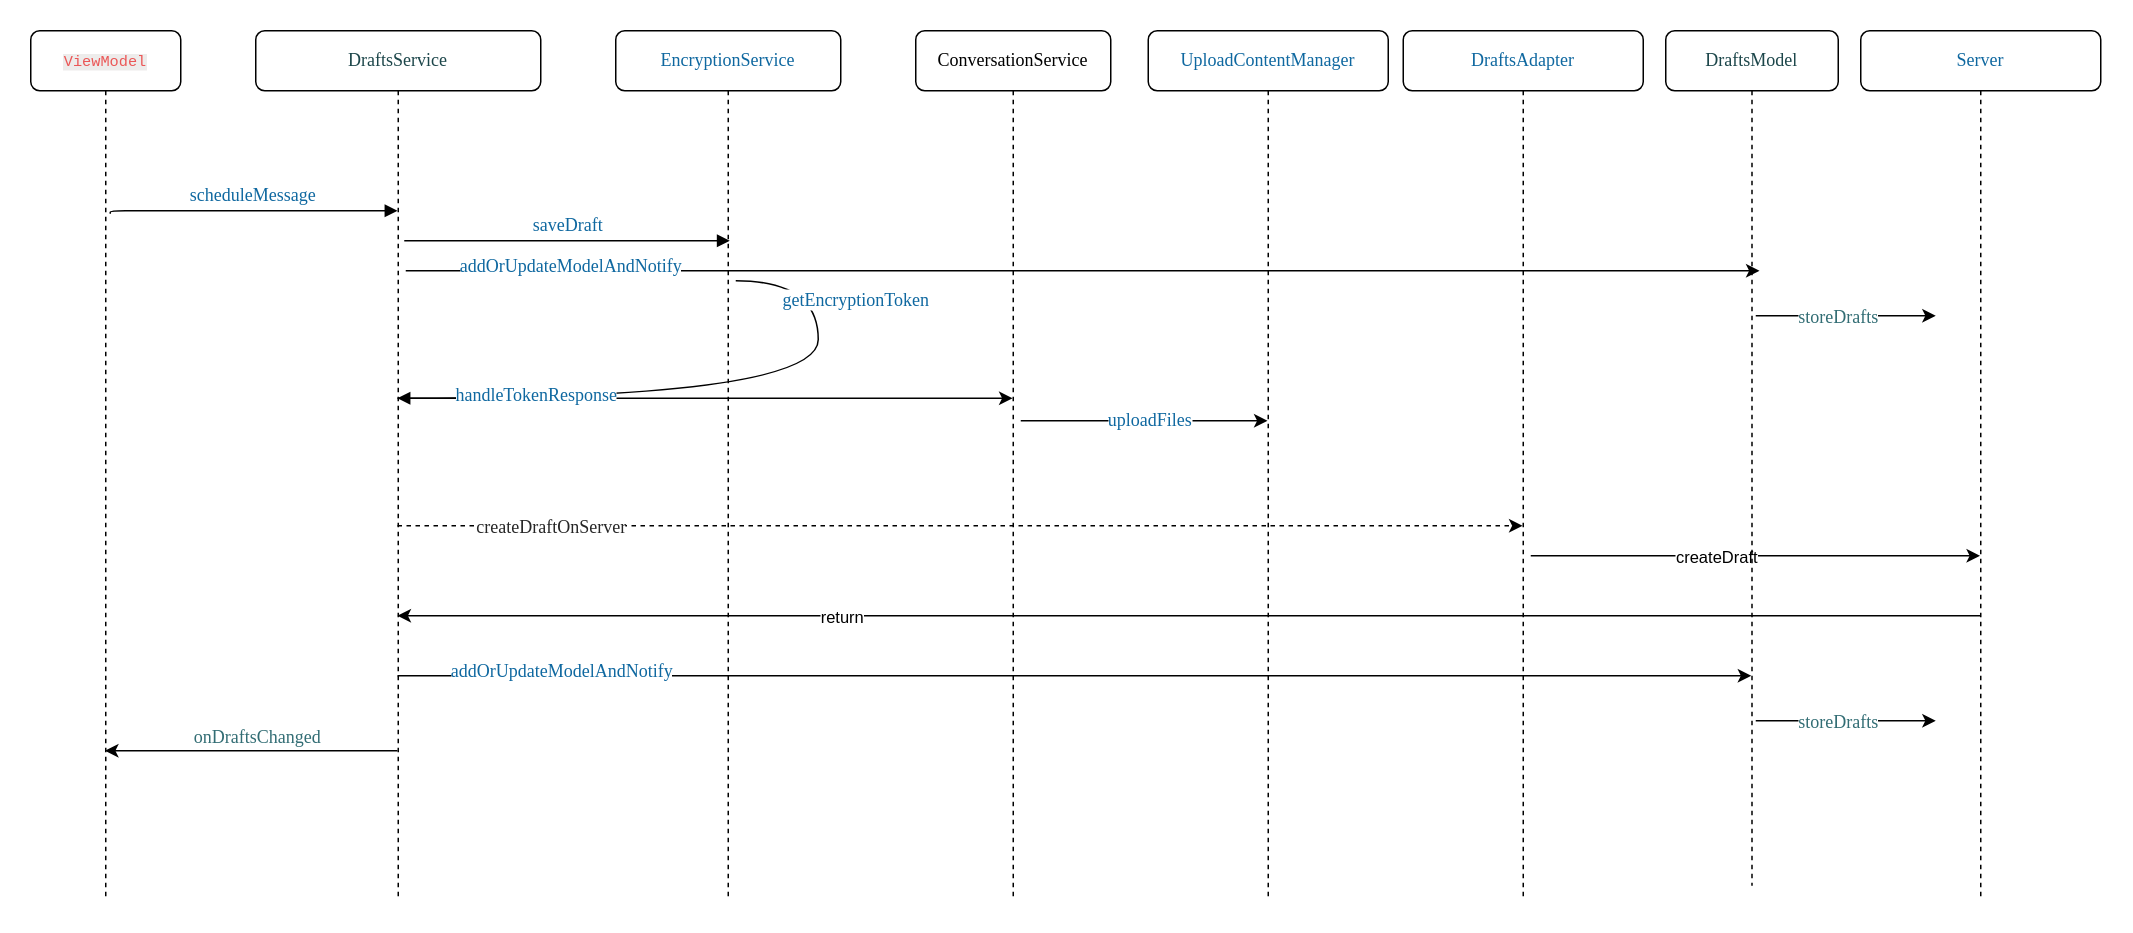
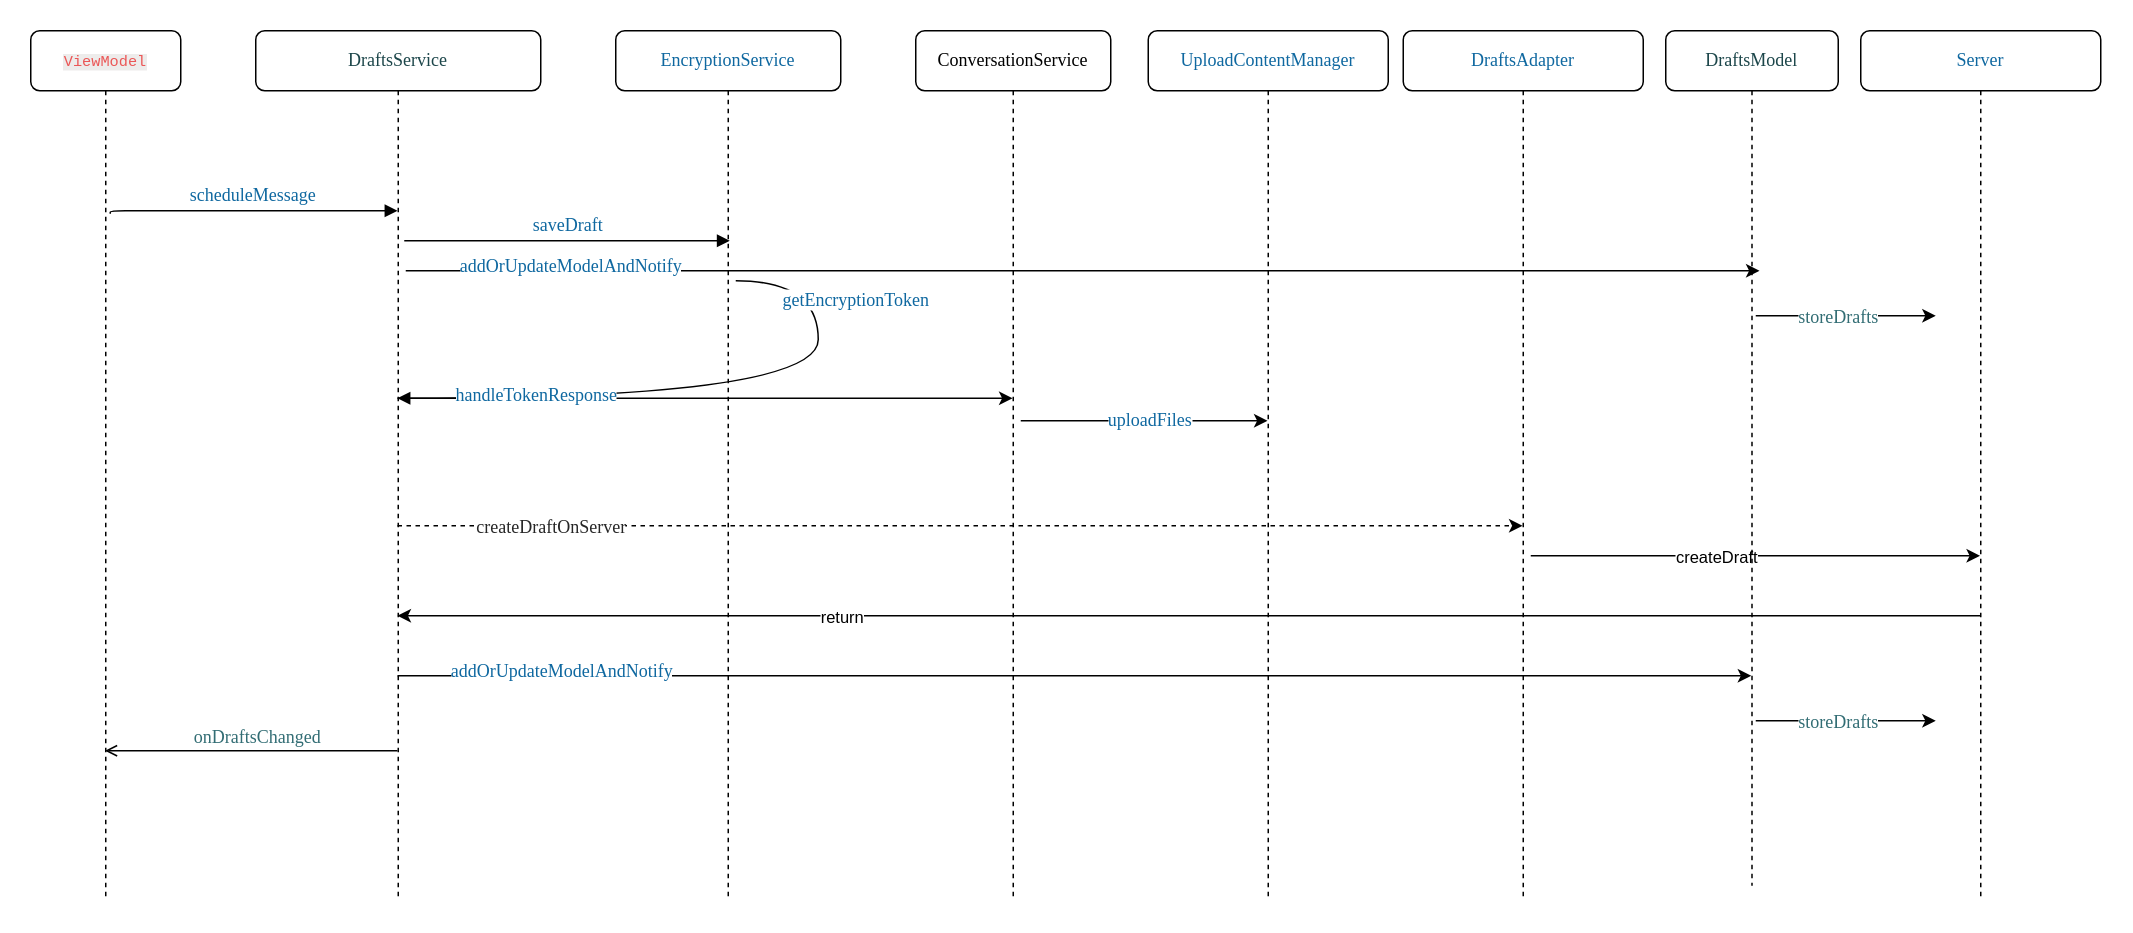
edge "DraftsService" -> "ViewModel": arrowhead classic -> open
